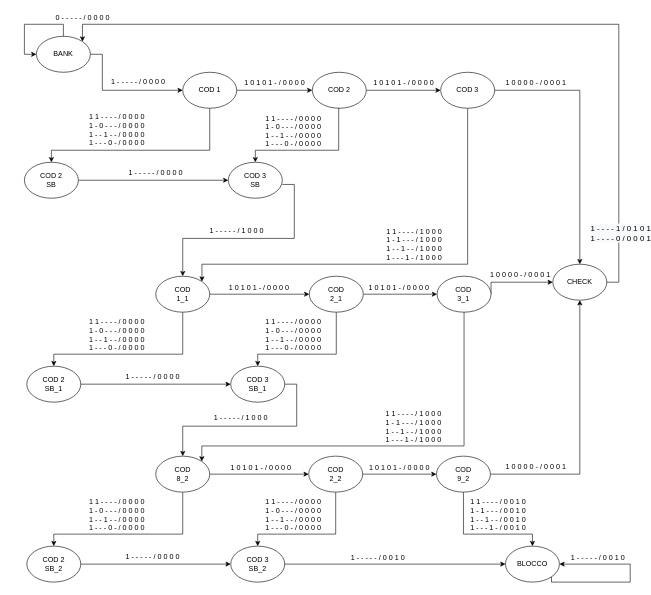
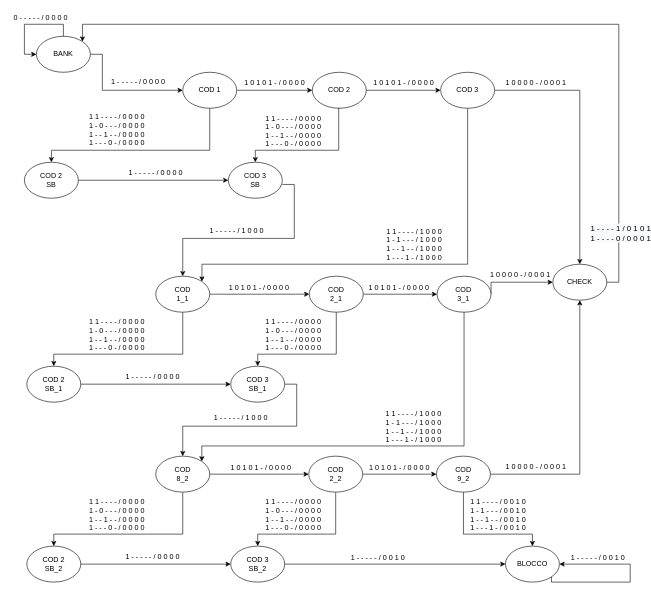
node "0 - - - - - / 0 0 0 0": moved (83, 18) -> (41, 18)
